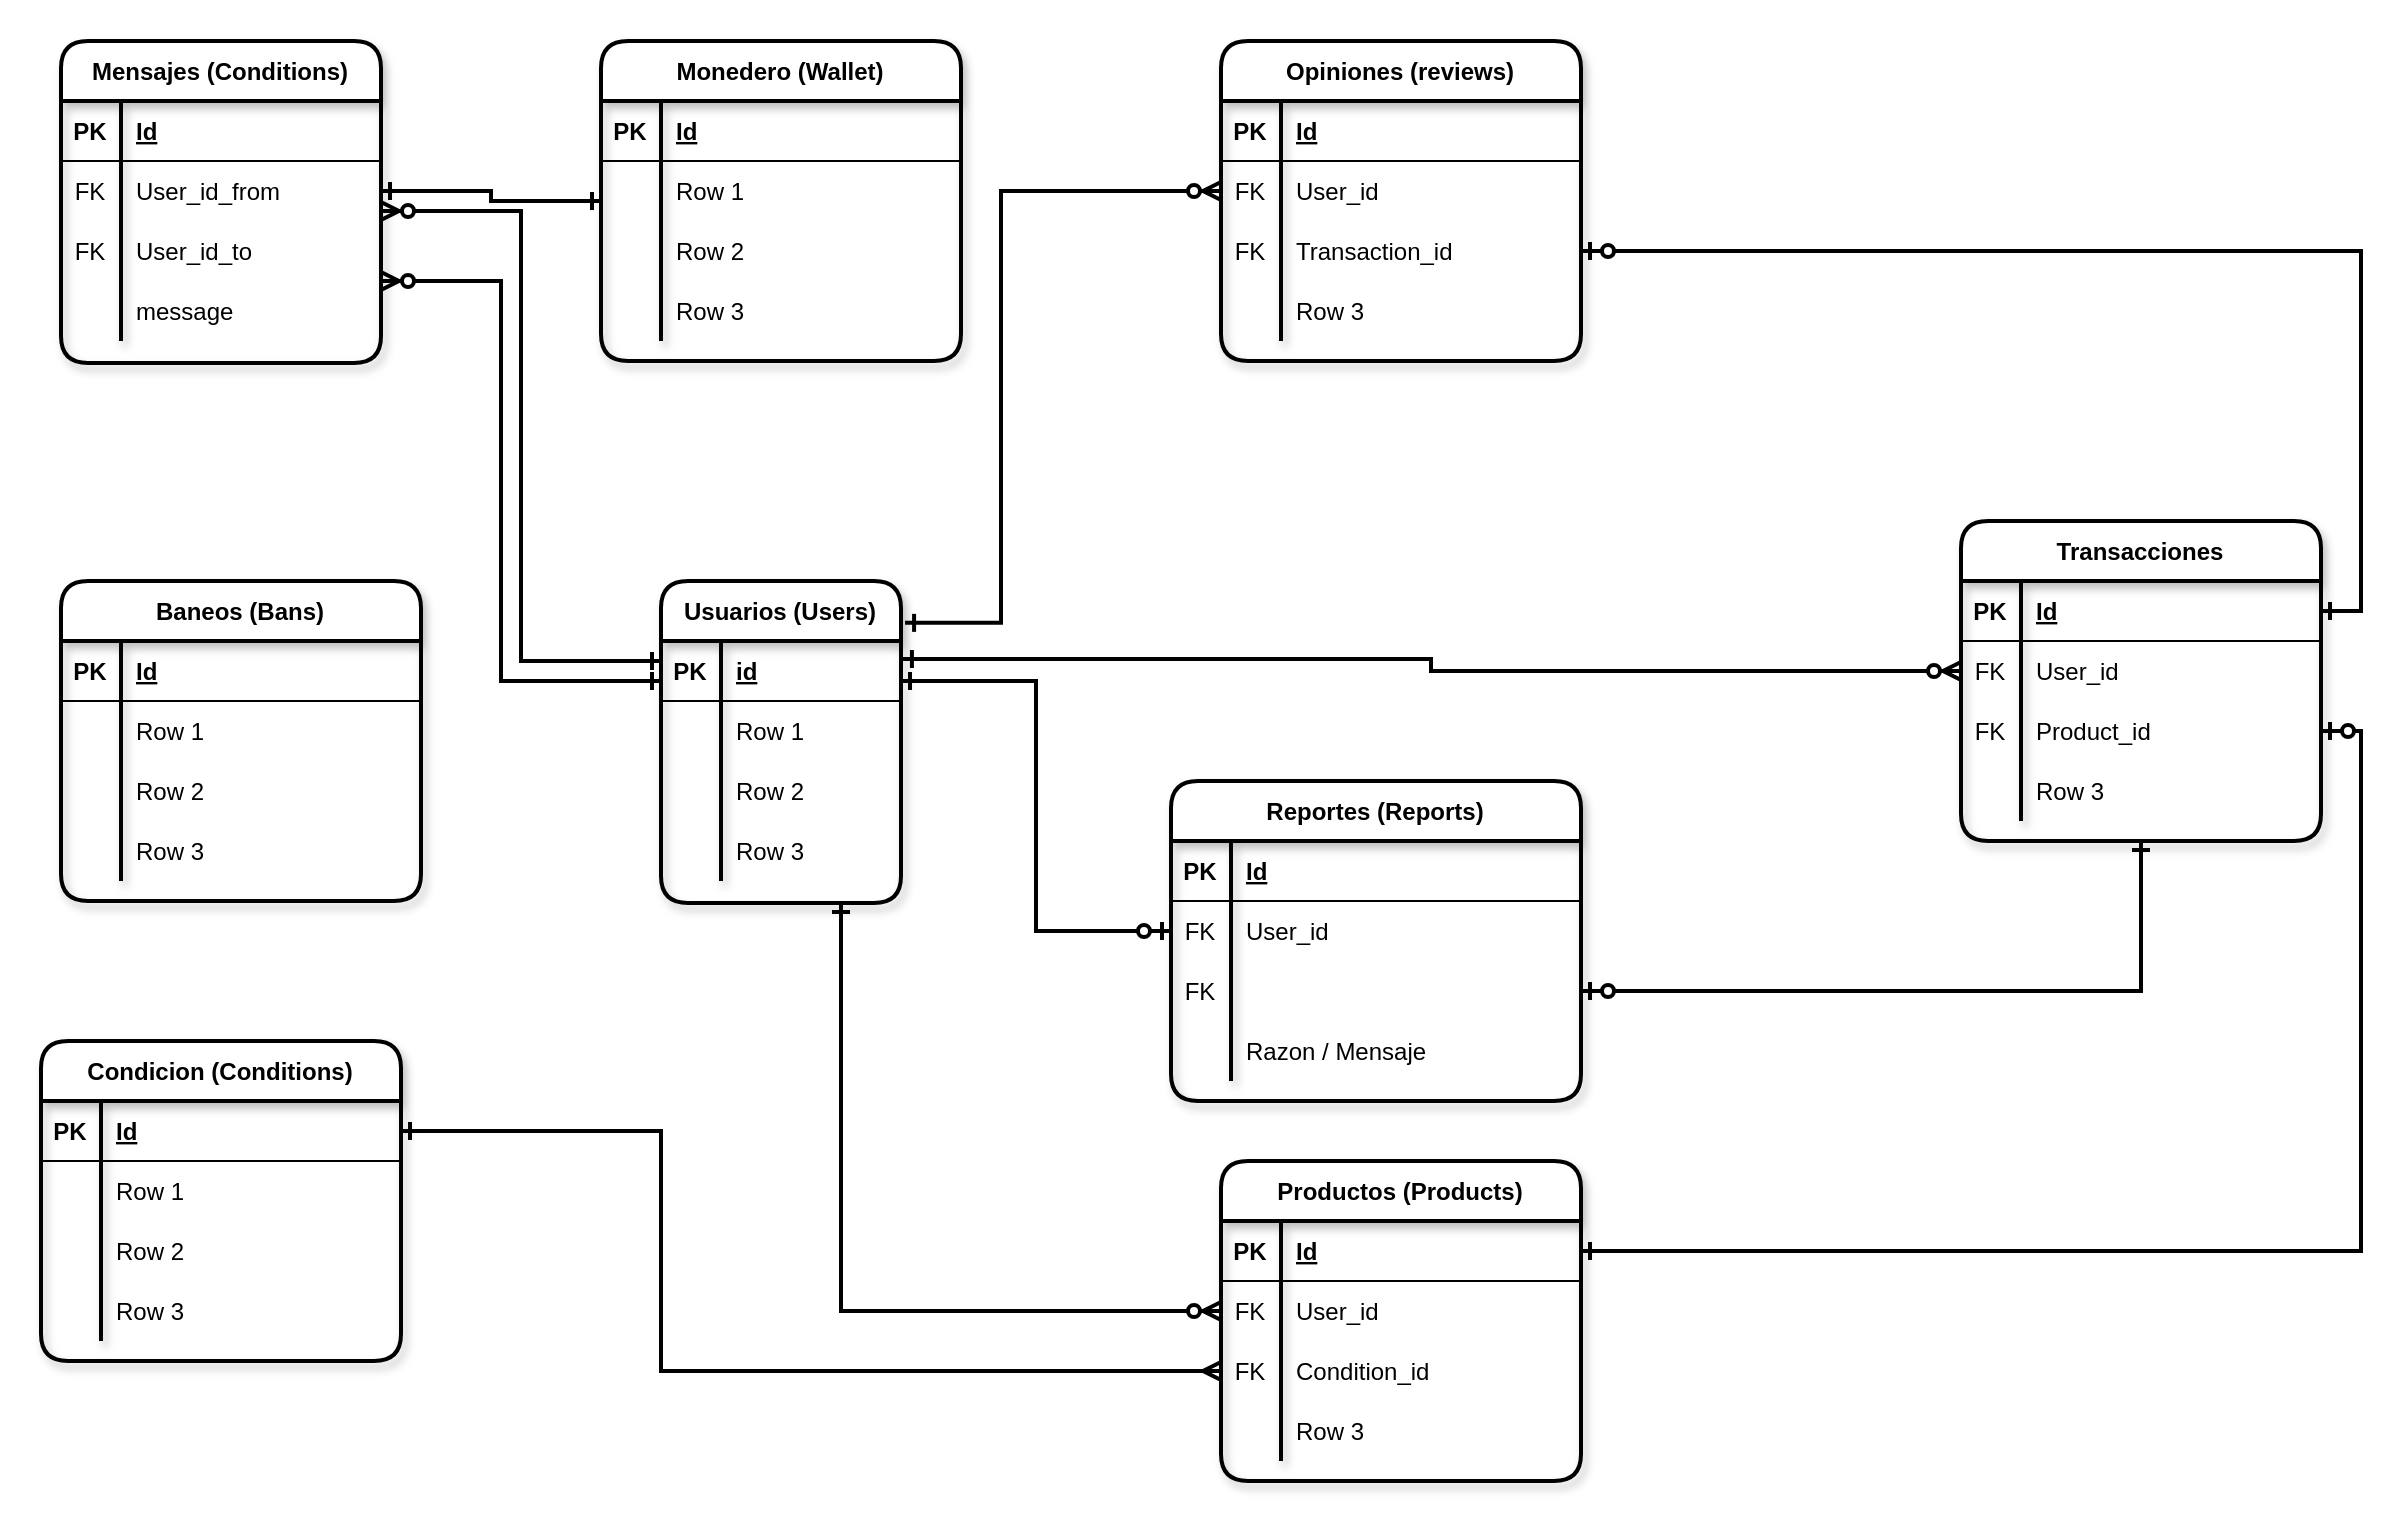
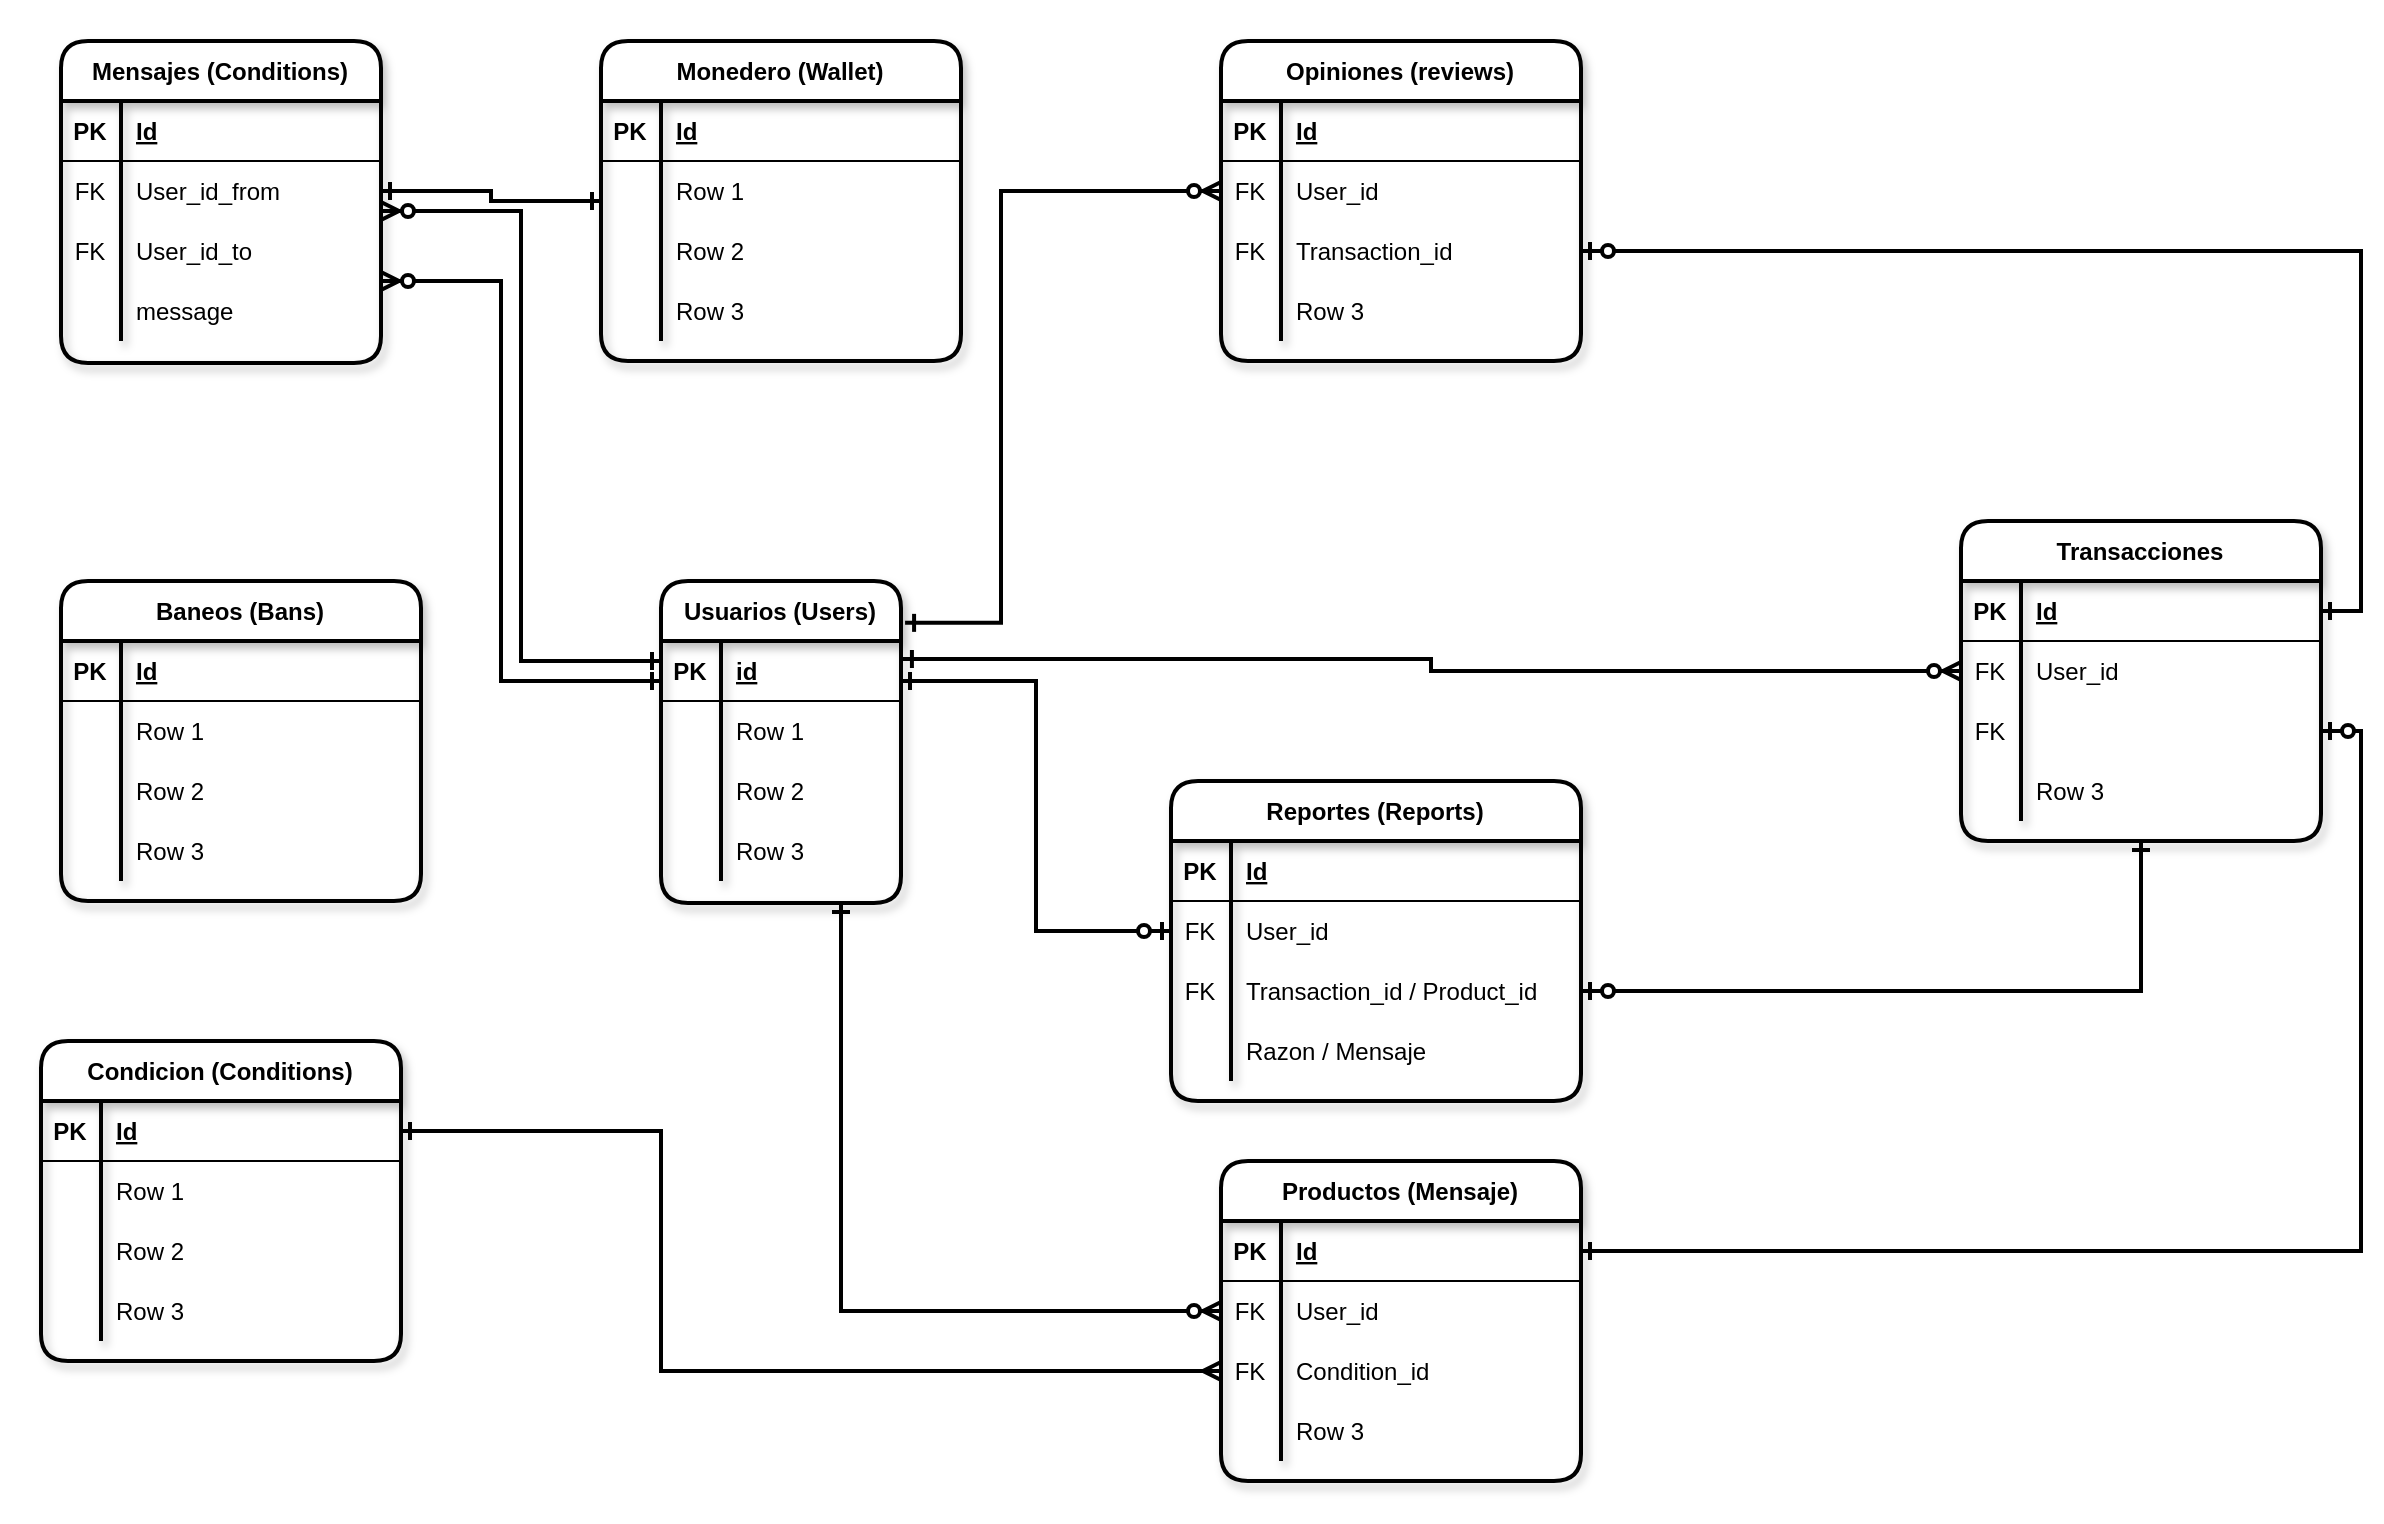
node "Product_id": removed
node "Transaction_id / Product_id": added
node "Productos (Products)": label "Productos (Products)" -> "Productos (Mensaje)"
